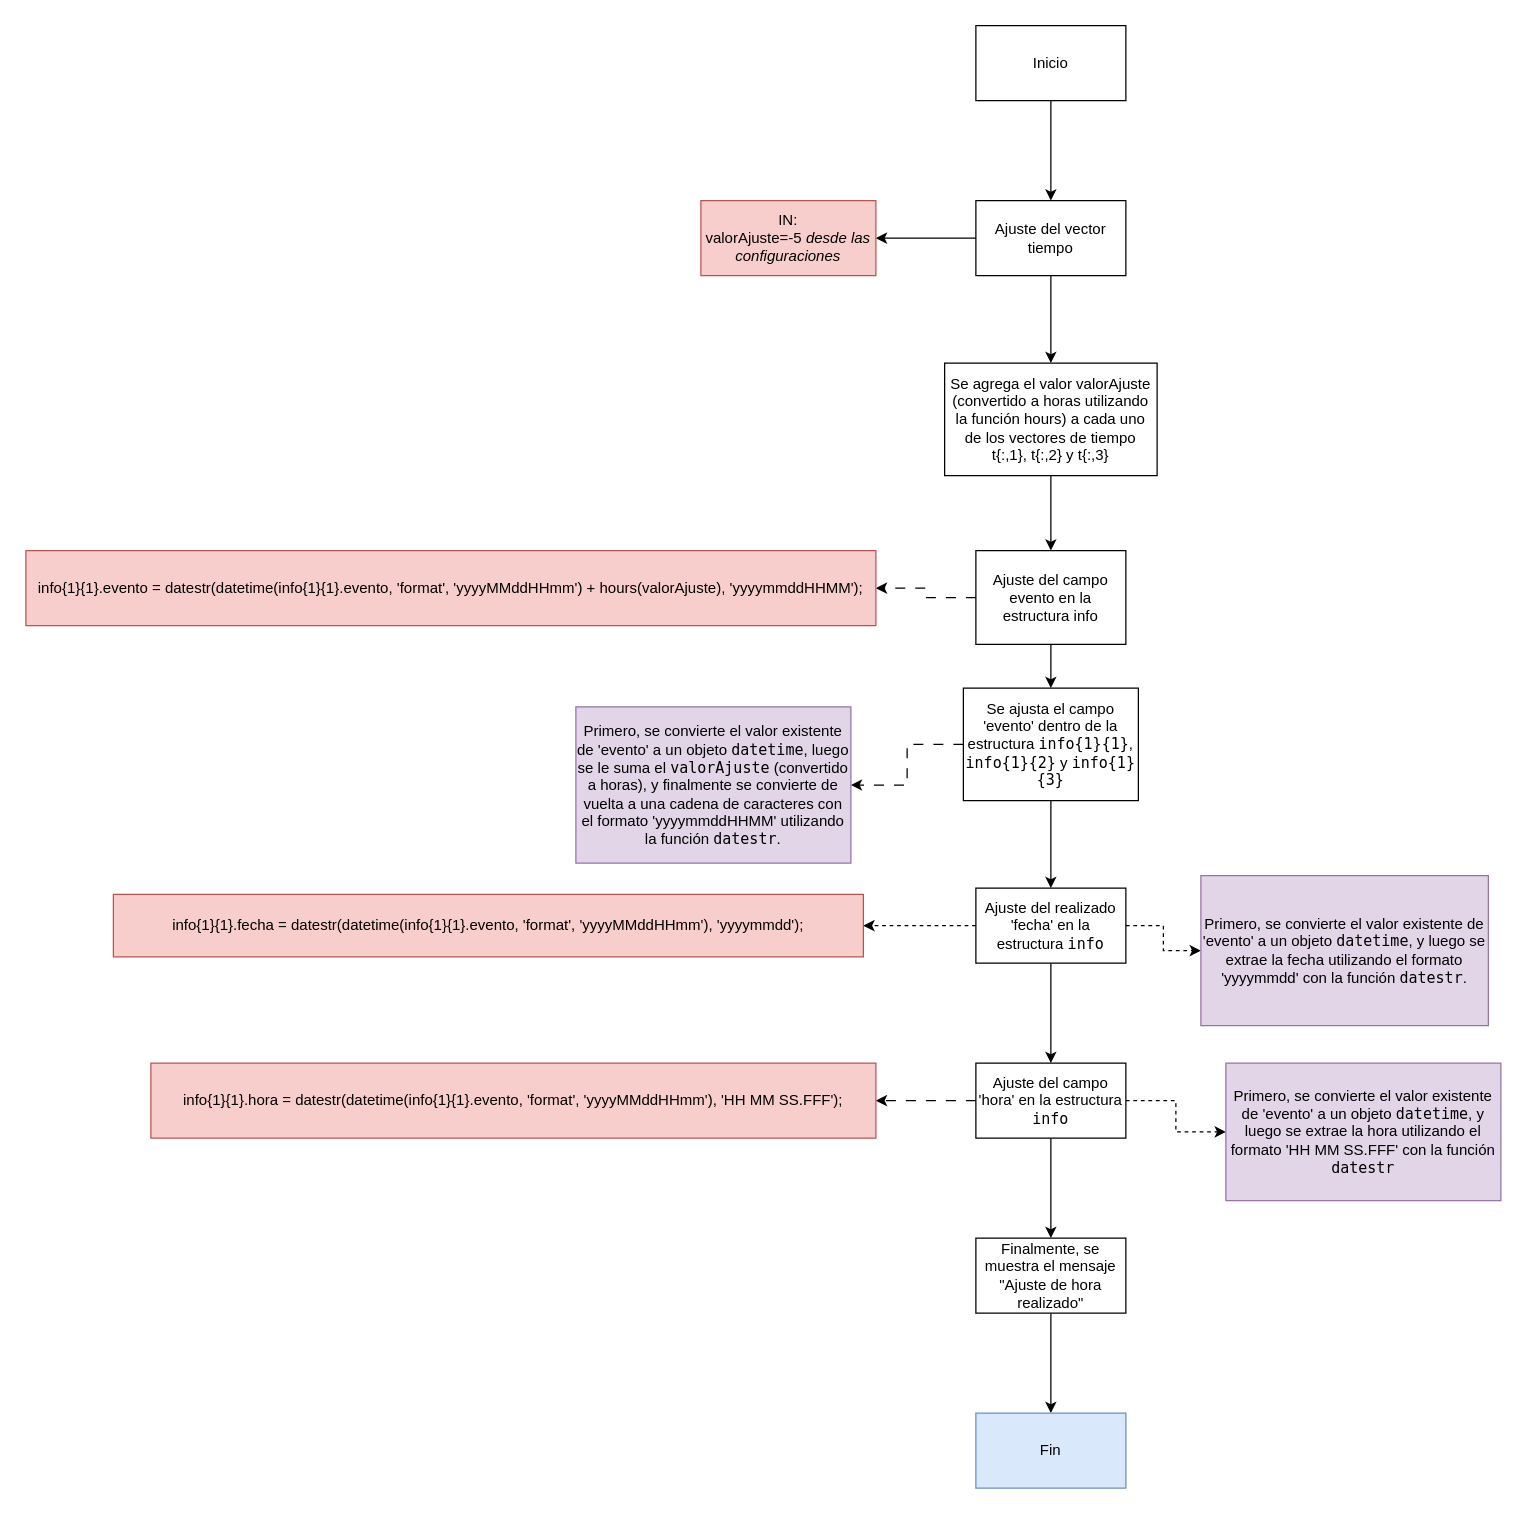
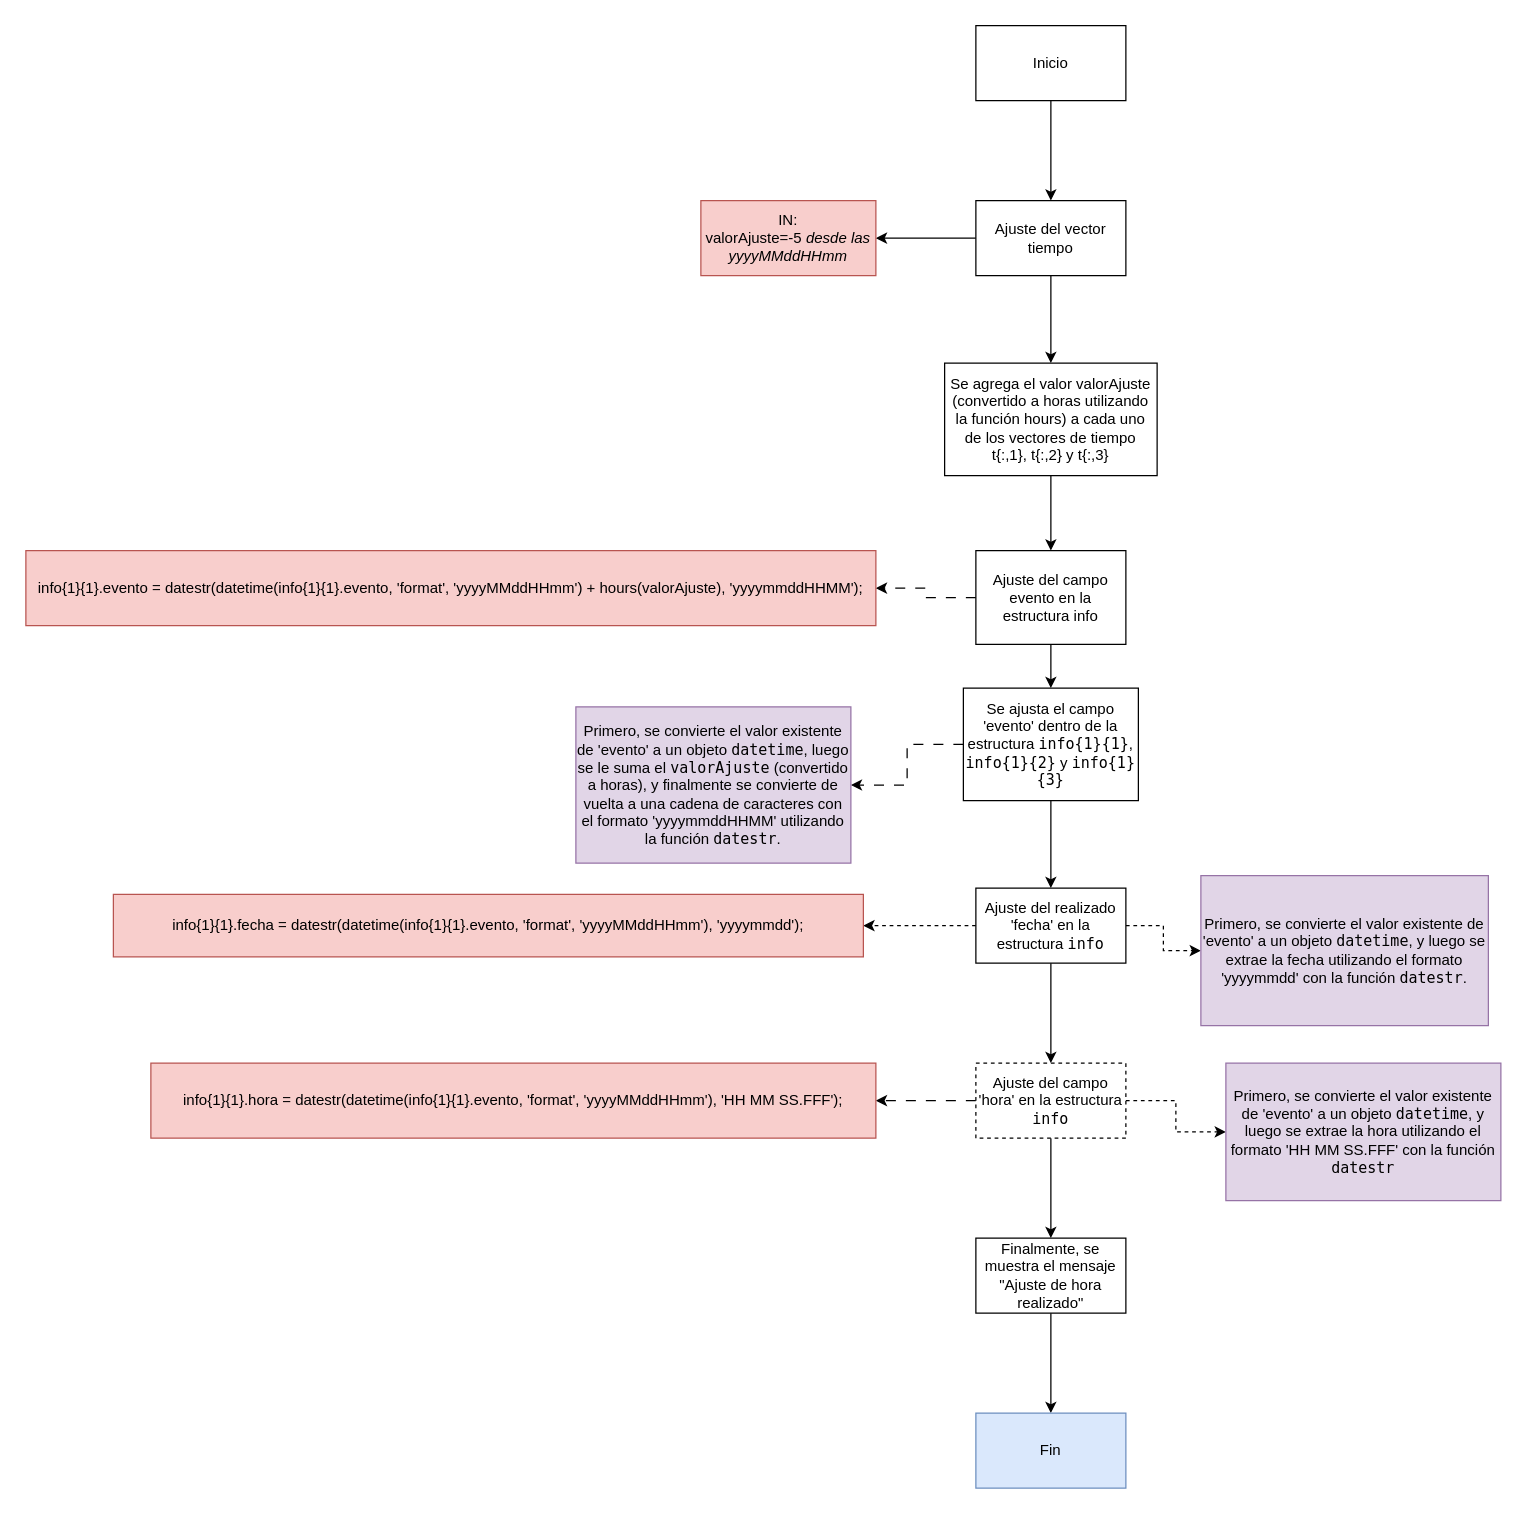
node "IN: valorAjuste=-5 desde las configuraciones": label "IN: valorAjuste=-5 desde las configuraciones" -> "IN: valorAjuste=-5 desde las yyyyMMddHHmm"
node "Ajuste del campo 'hora' en la estructura info": style solid -> dashed
